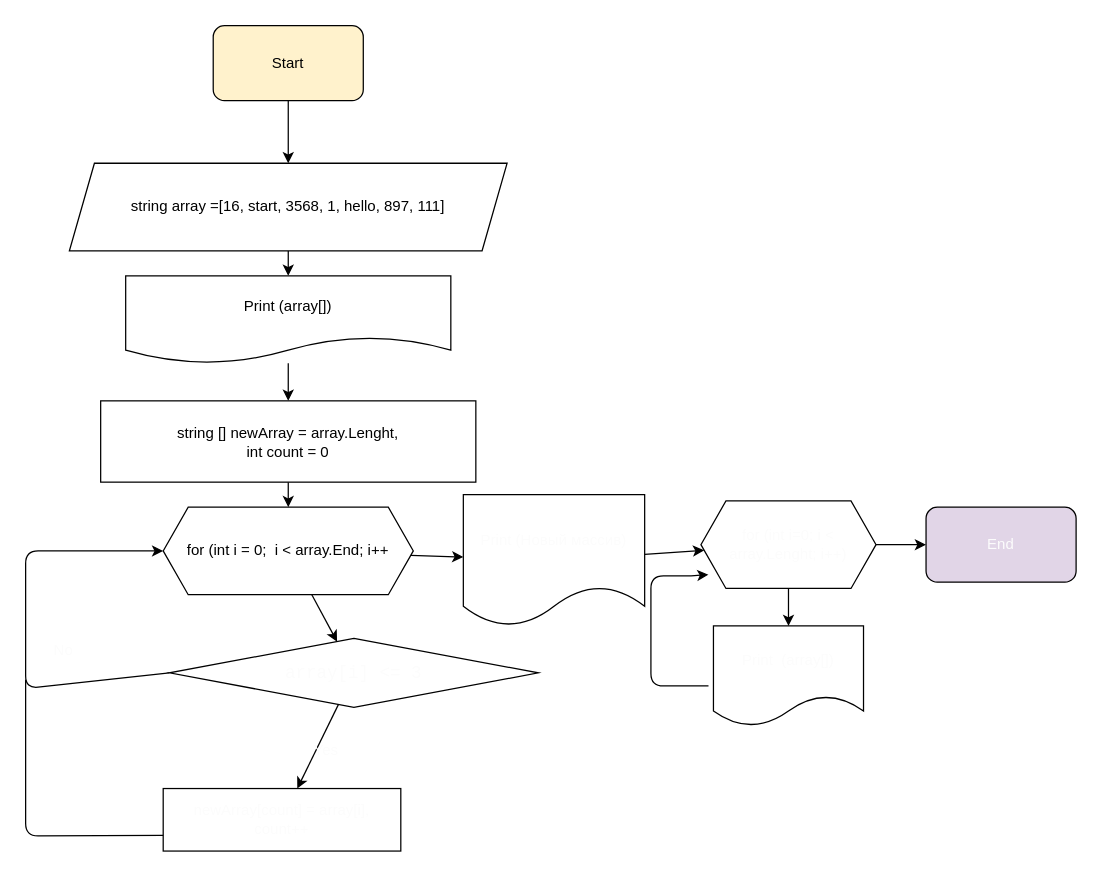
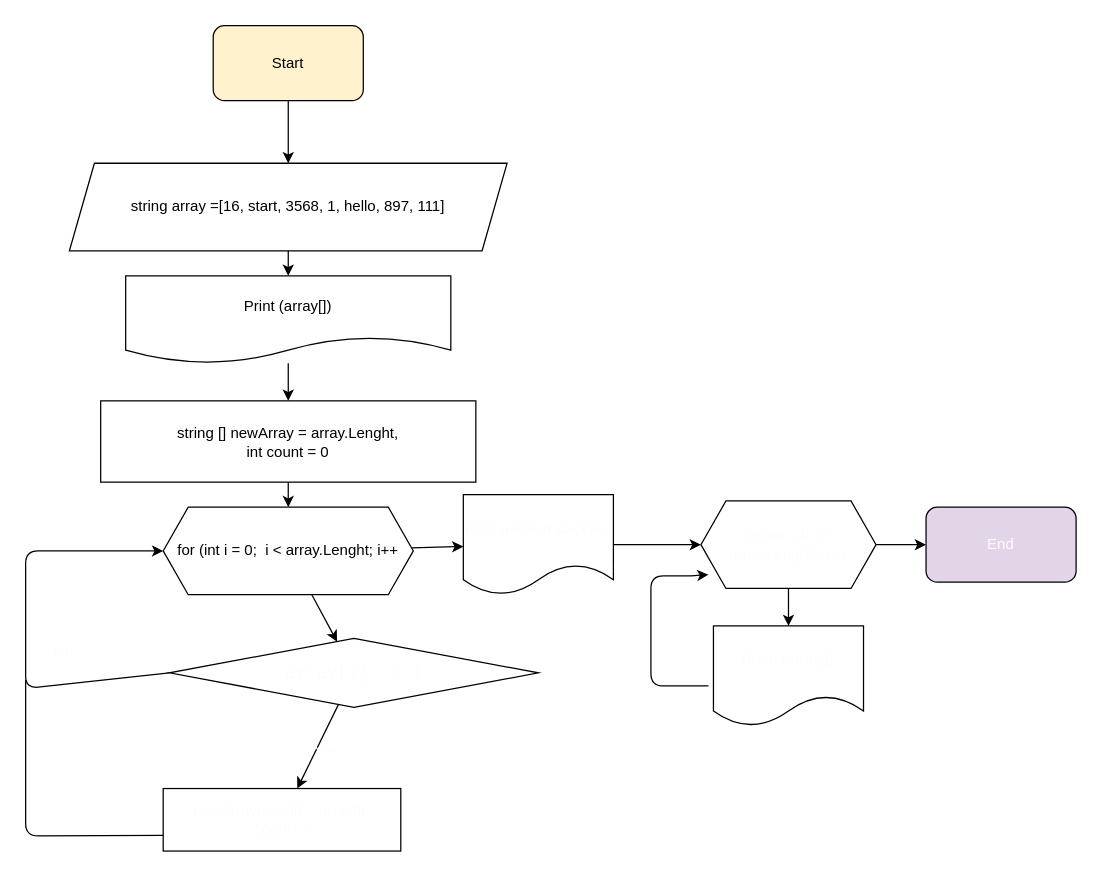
node "for (int i = 0; i < array.End; i++": label "for (int i = 0; i < array.End; i++" -> "for (int i = 0; i < array.Lenght; i++"
node "Print (Новый массив)": size 181x131 -> 150x100
